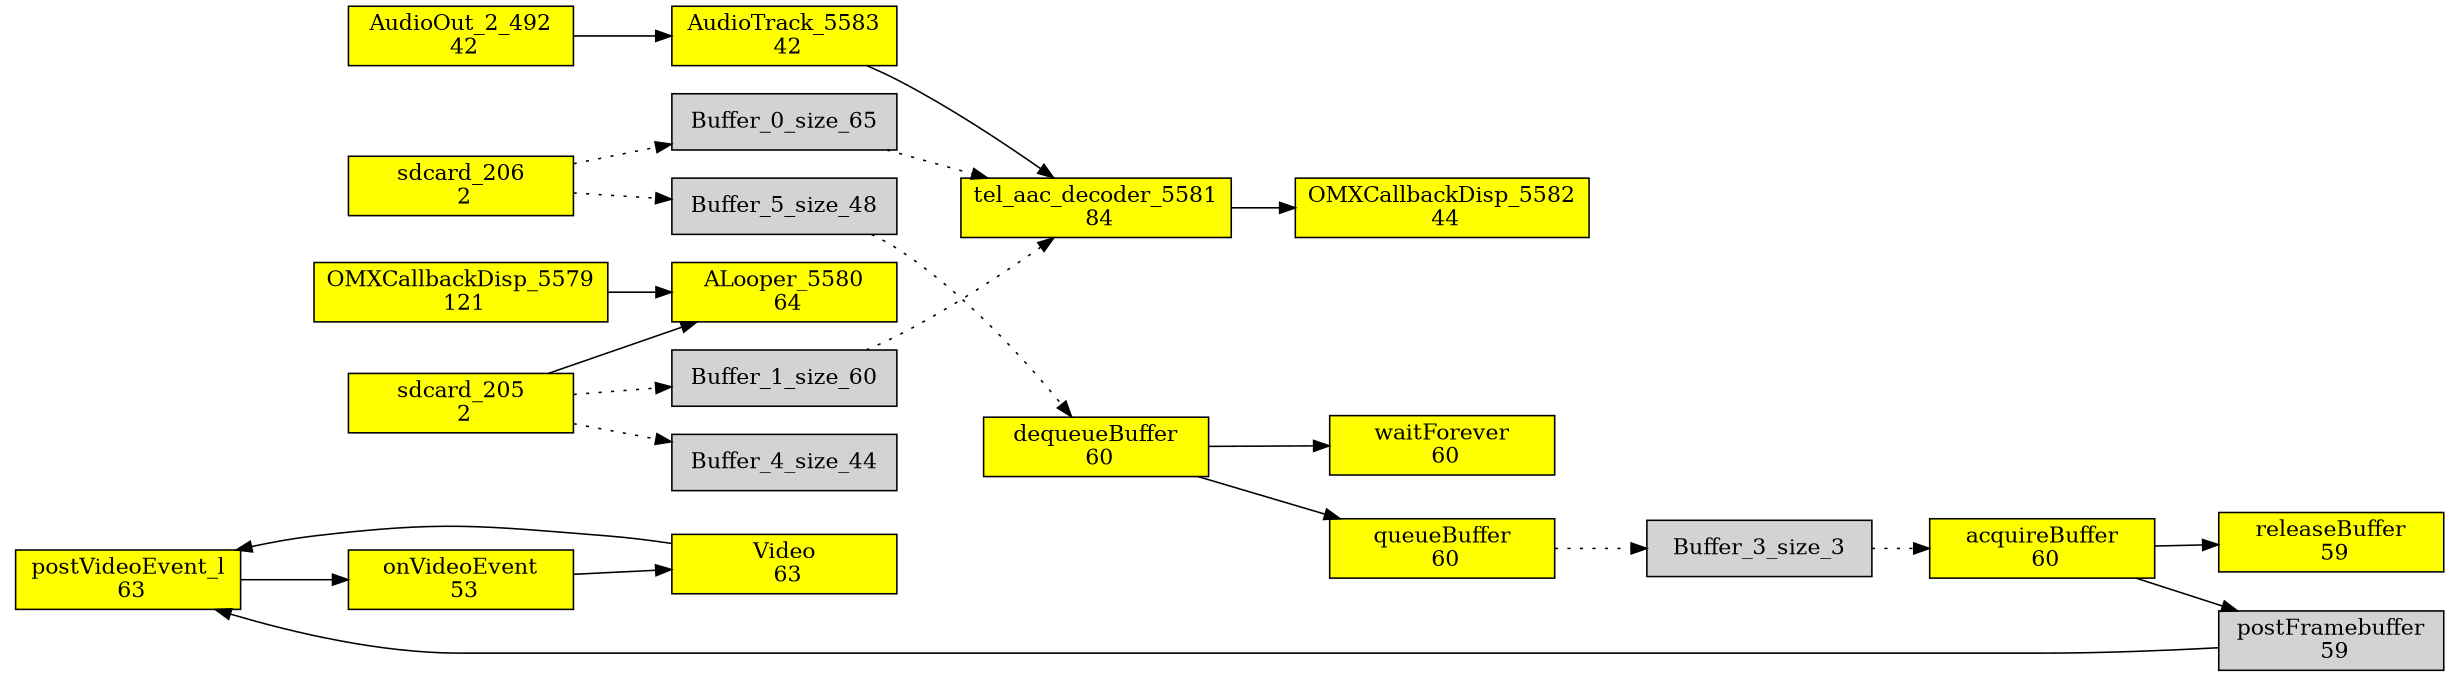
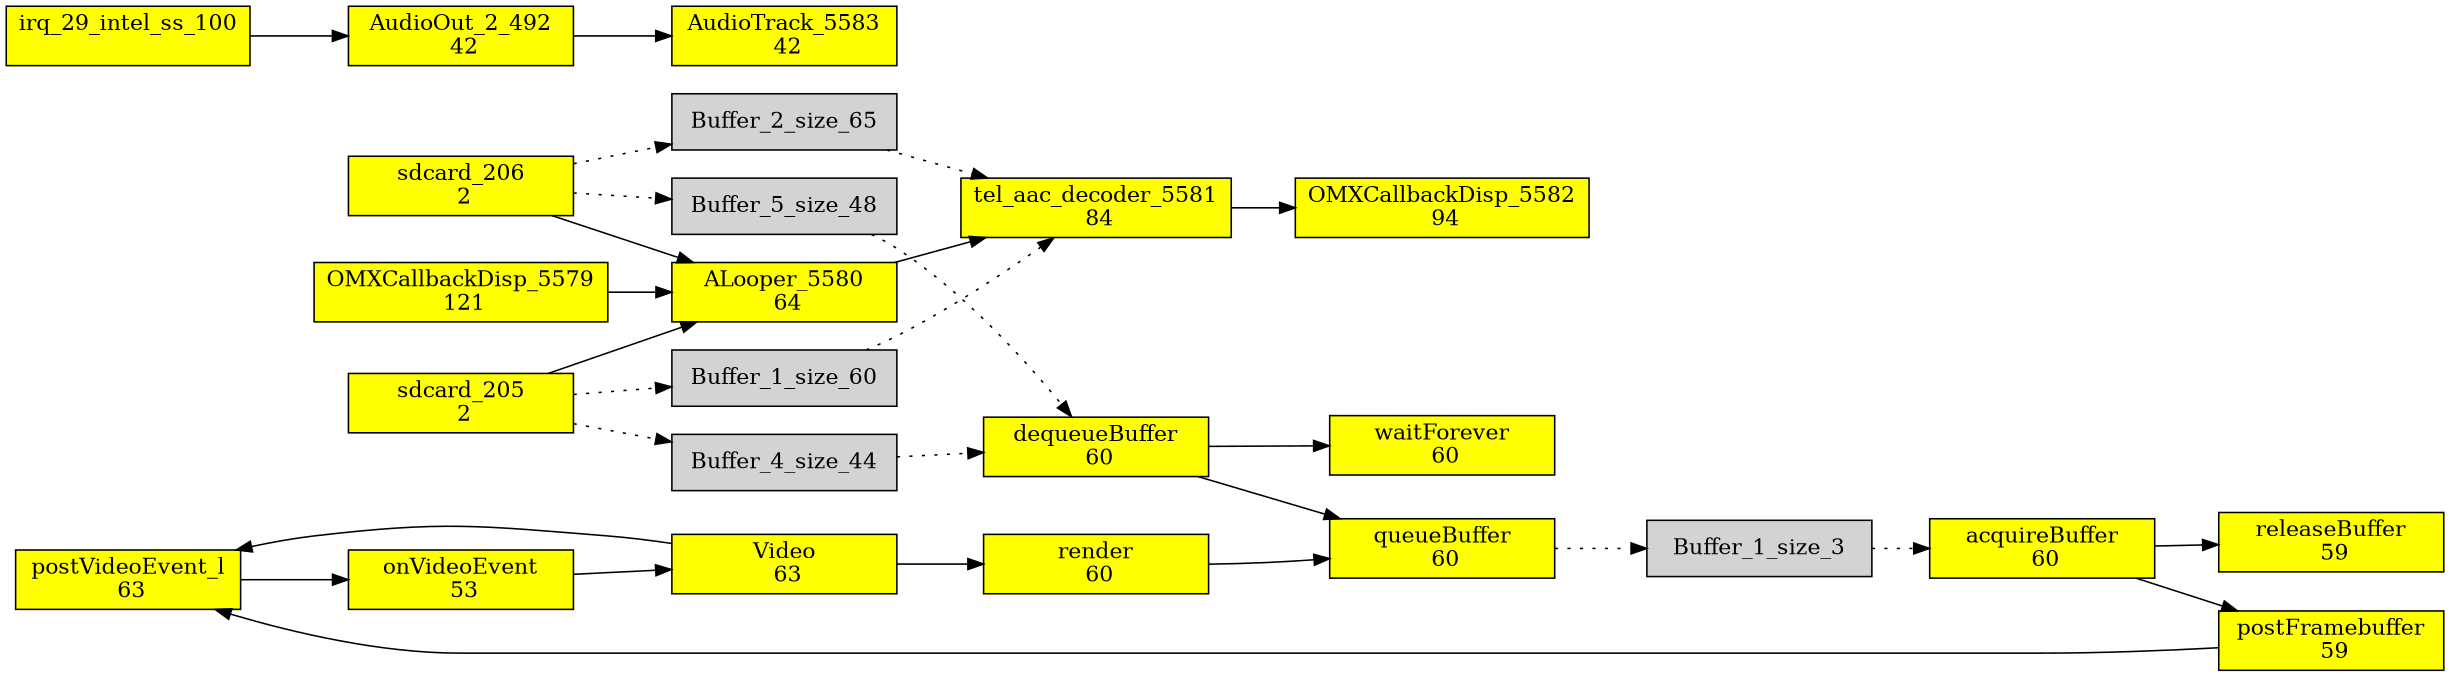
node "irq_29_intel_ss_100": added
edge "AudioTrack_5583 42" -> "tel_aac_decoder_5581 84": now "ALooper_5580 64" -> "tel_aac_decoder_5581 84"
node "Buffer_0_size_65": label "Buffer_0_size_65" -> "Buffer_2_size_65"
node "OMXCallbackDisp_5582 44": label "OMXCallbackDisp_5582 44" -> "OMXCallbackDisp_5582 94"
edge "sdcard_206 2" -> "ALooper_5580 64": added
edge "Buffer_4_size_44" -> "dequeueBuffer 60": added
node "Buffer_3_size_3": label "Buffer_3_size_3" -> "Buffer_1_size_3"
node "render 60": added
node "postFramebuffer 59": fillcolor lightgrey -> yellow
